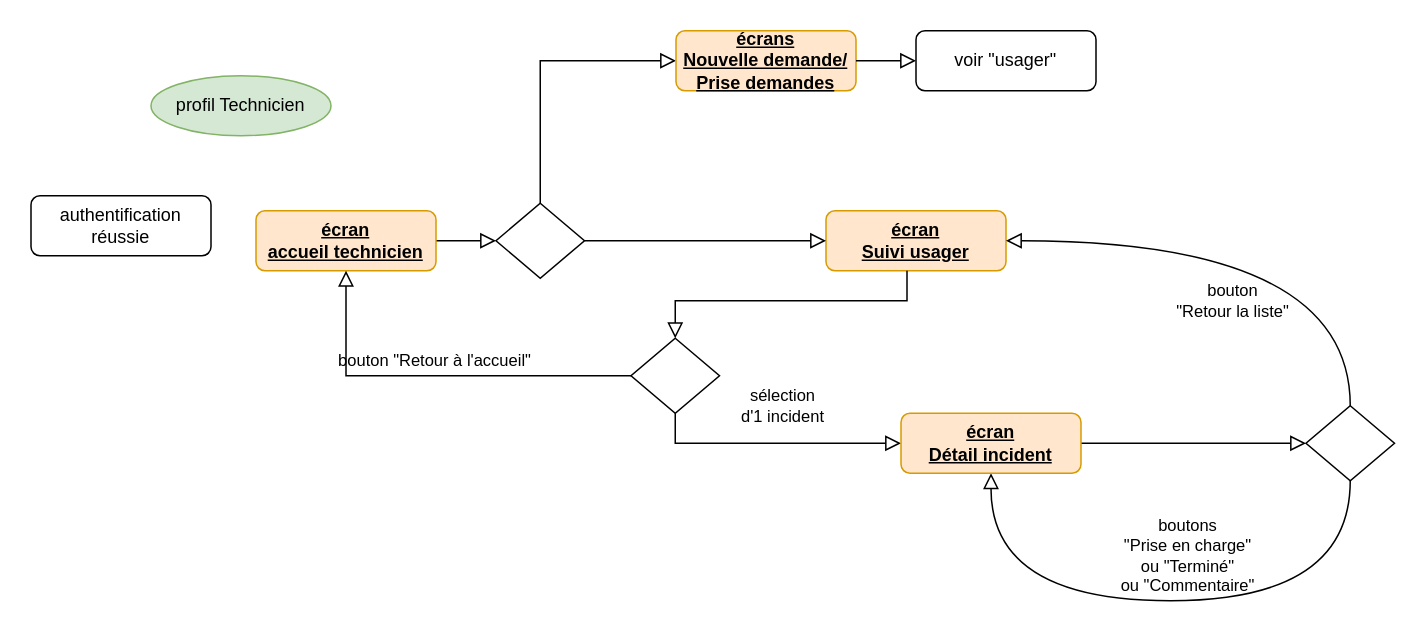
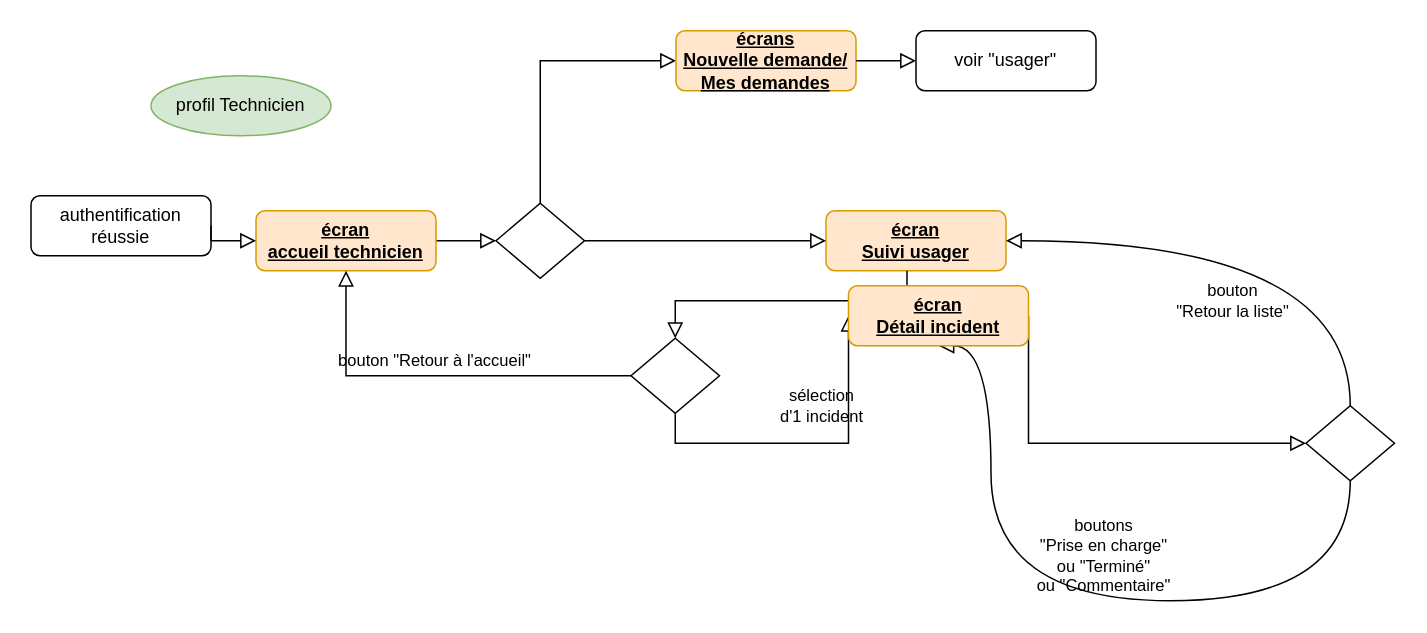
node "écrans Nouvelle demande/ Prise demandes": label "écrans Nouvelle demande/ Prise demandes" -> "écrans Nouvelle demande/ Mes demandes"
edge "authentification réussie" -> "écran accueil technicien": added
node "écran Détail incident": moved (991, 443) -> (938, 316)
